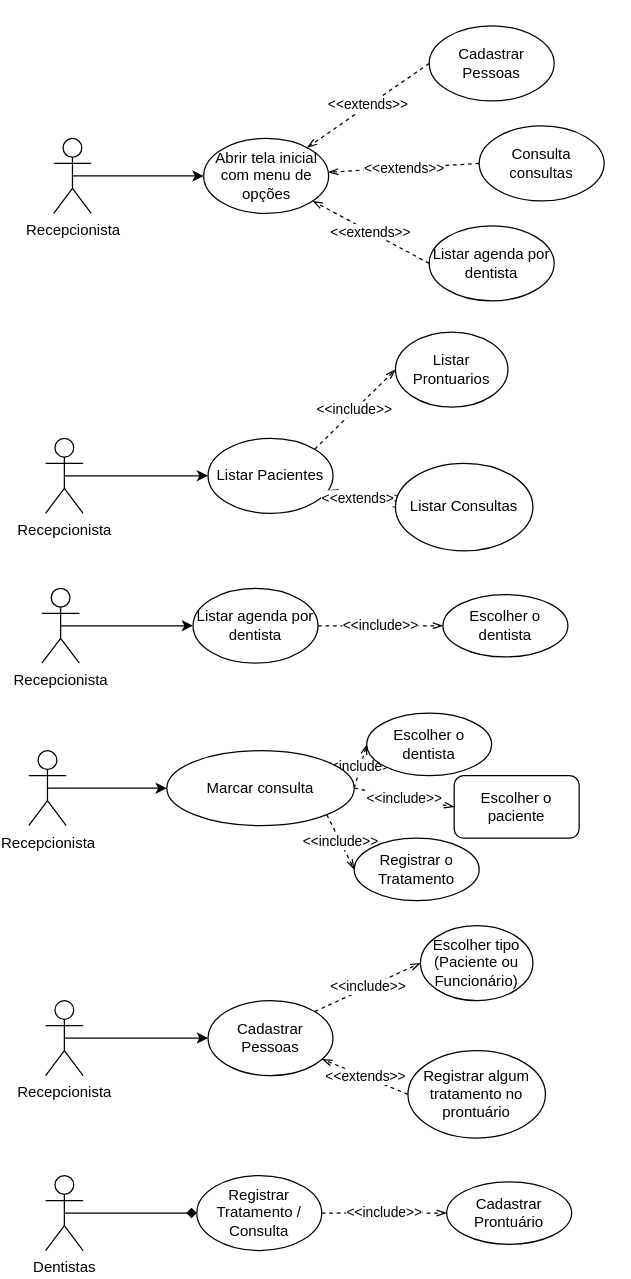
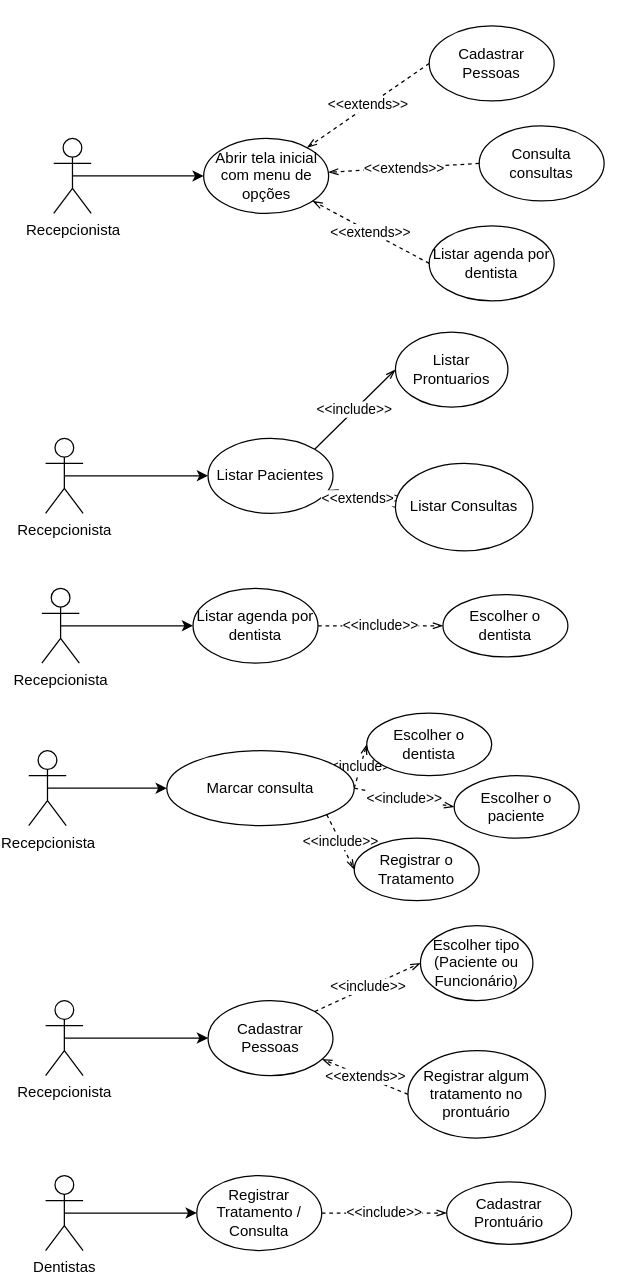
edge "Listar Pacientes" -> "Listar Prontuarios": style dashed -> solid
node "Escolher o paciente": shape rounded rectangle -> ellipse
edge "Dentistas" -> "Registrar Tratamento / Consulta": arrowhead diamond -> classic
